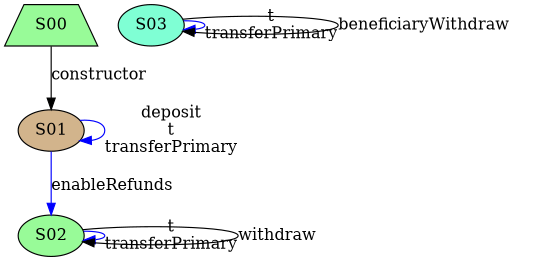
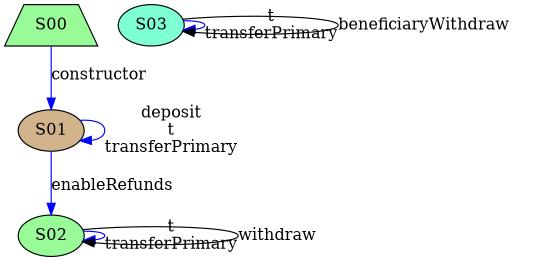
edge "S00" -> "S01": color black -> blue
